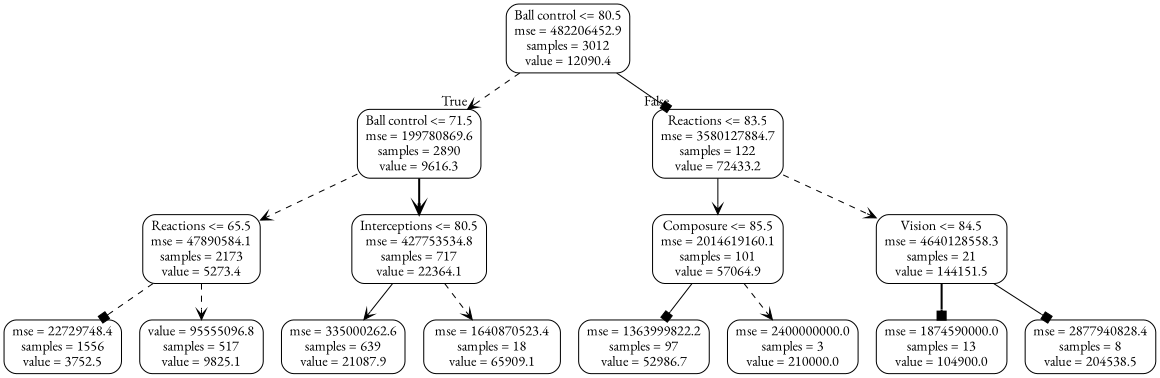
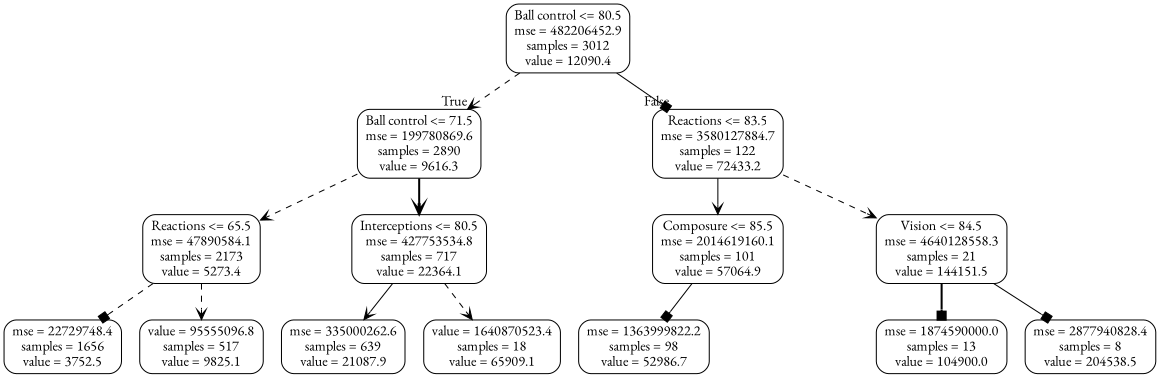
node "mse = 22729748.4 samples = 1556 value = 3752.5": label "mse = 22729748.4 samples = 1556 value = 3752.5" -> "mse = 22729748.4 samples = 1656 value = 3752.5"
node "mse = 1640870523.4 samples = 18 value = 65909.1": label "mse = 1640870523.4 samples = 18 value = 65909.1" -> "value = 1640870523.4 samples = 18 value = 65909.1"
node "mse = 1363999822.2 samples = 97 value = 52986.7": label "mse = 1363999822.2 samples = 97 value = 52986.7" -> "mse = 1363999822.2 samples = 98 value = 52986.7"
node "mse = 2400000000.0 samples = 3 value = 210000.0": removed
